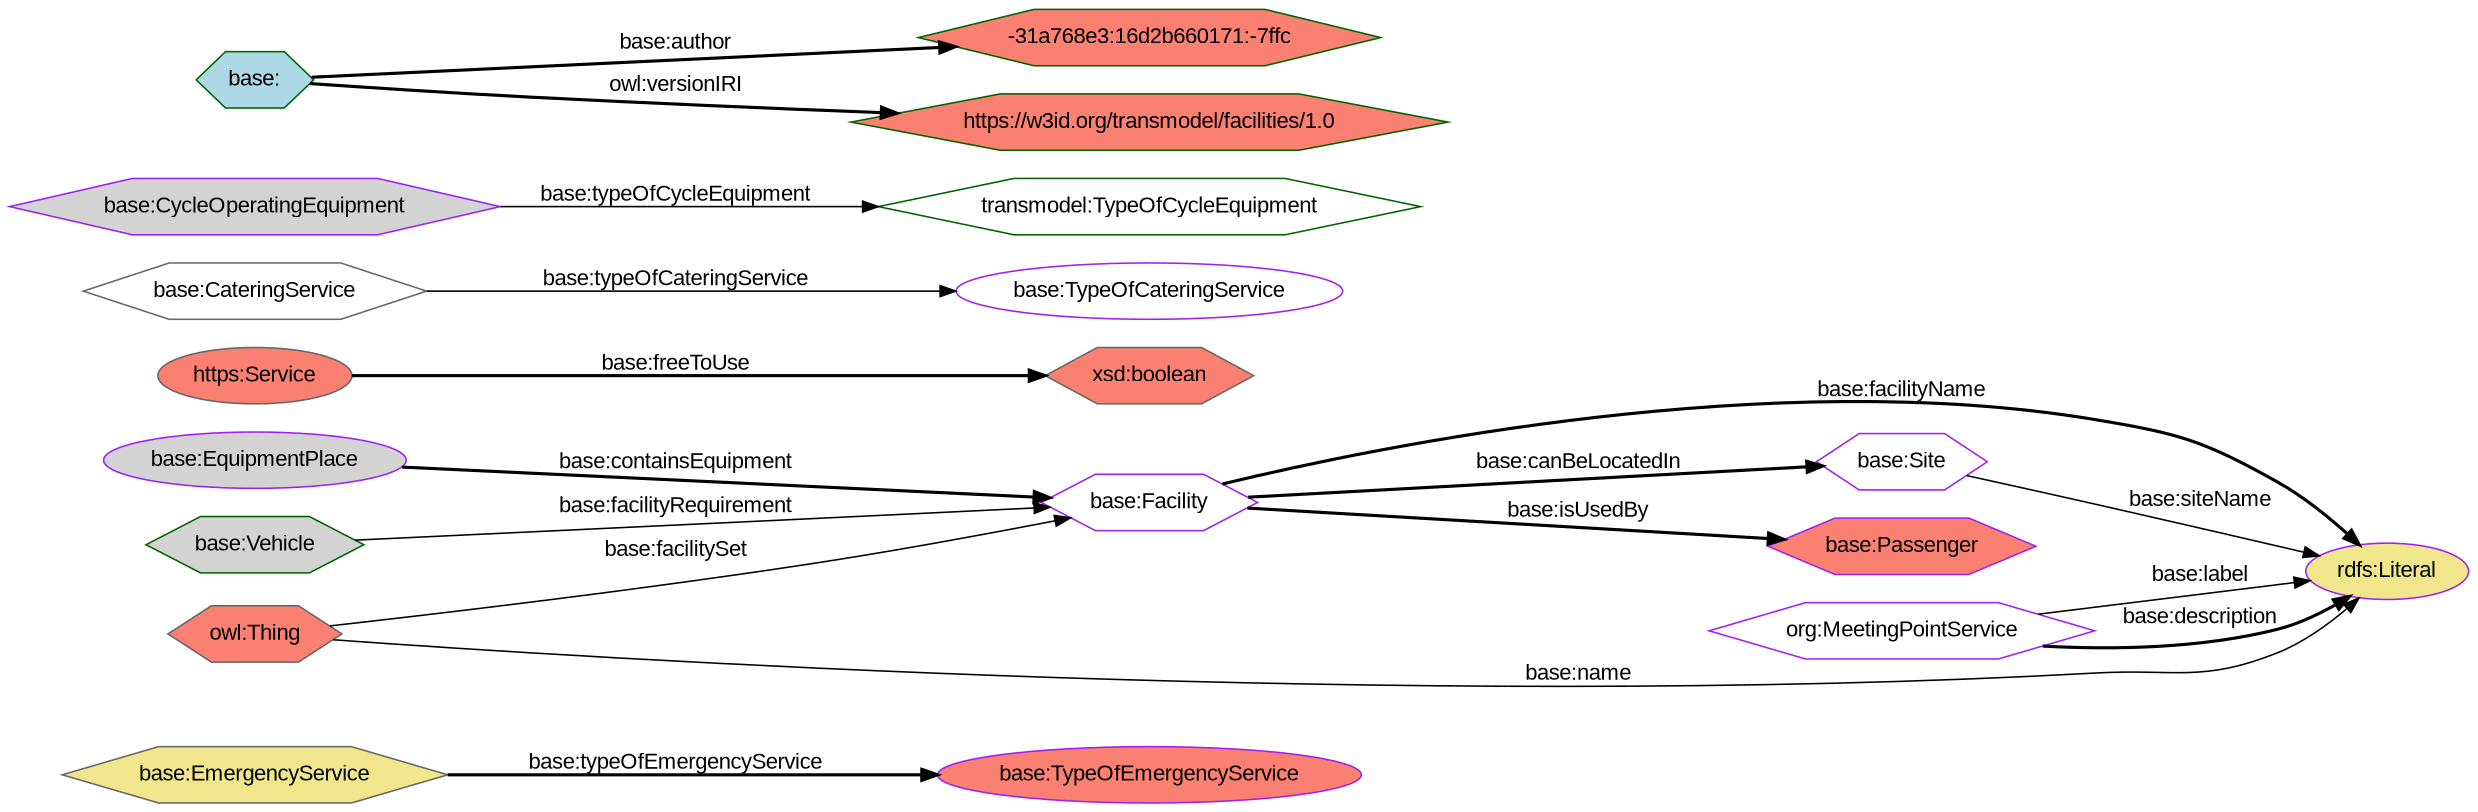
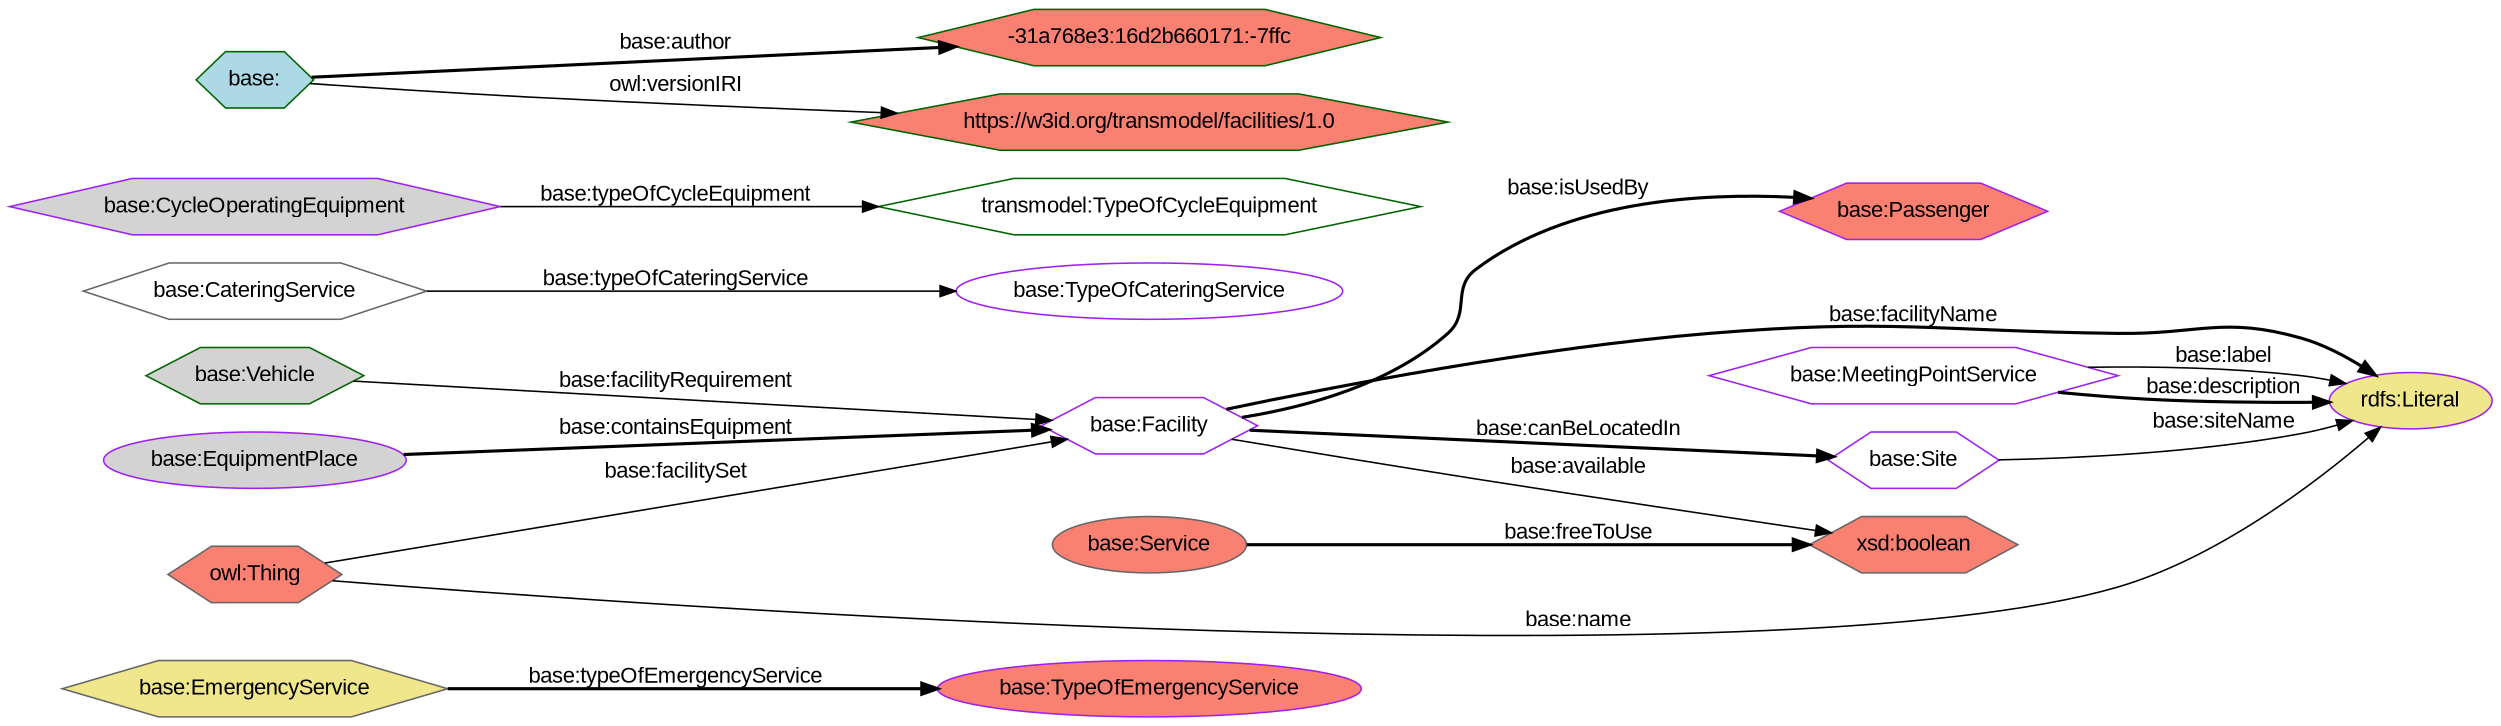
edge "base:" -> "https://w3id.org/transmodel/facilities/1.0": style bold -> solid
node "https:Service": label "https:Service" -> "base:Service"
edge "base:Facility" -> "xsd:boolean": added, label "base:available"
node "org:MeetingPointService": label "org:MeetingPointService" -> "base:MeetingPointService"
